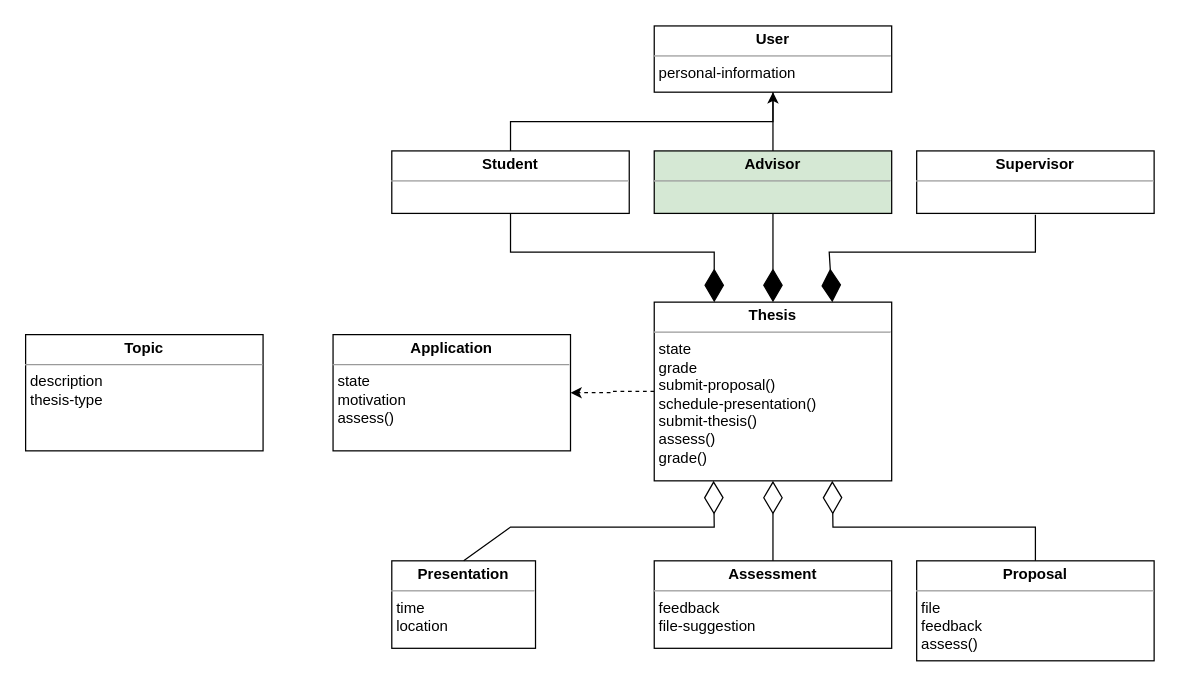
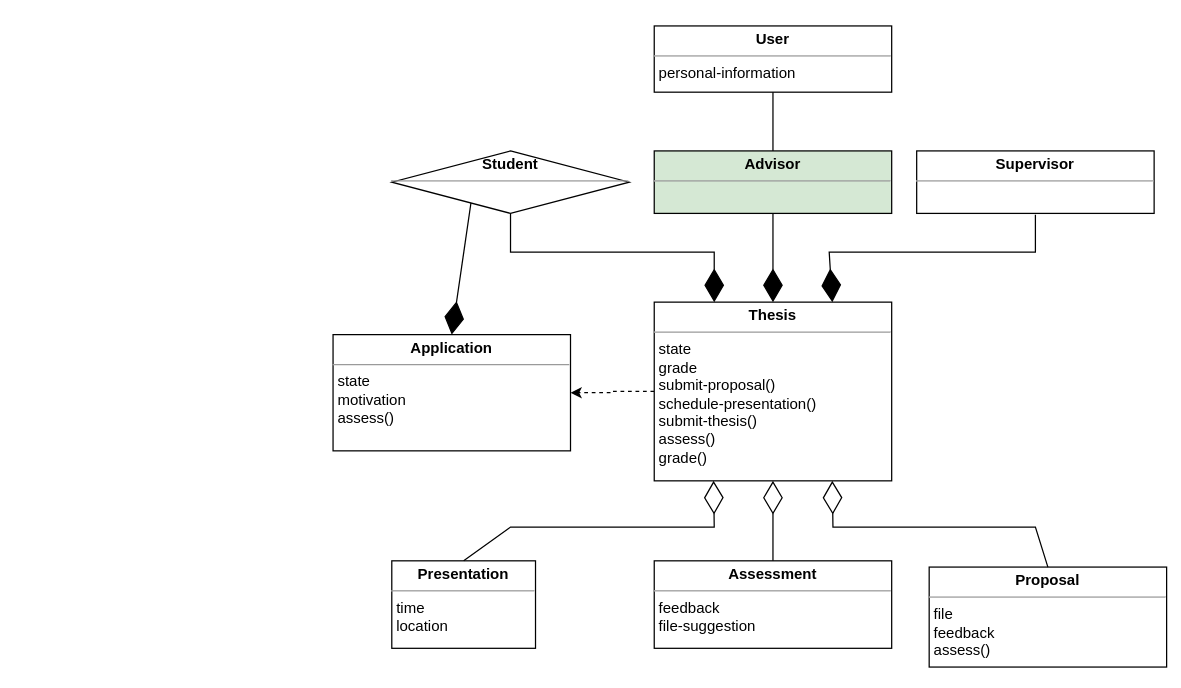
edge "Student" -> "User personal-information": removed
node "Student": shape rectangle -> diamond
edge "Student" -> "Application state motivation assess()": added
node "Topic description thesis-type": removed
node "Proposal file feedback assess()": moved (1036, 611) -> (1048, 617)
